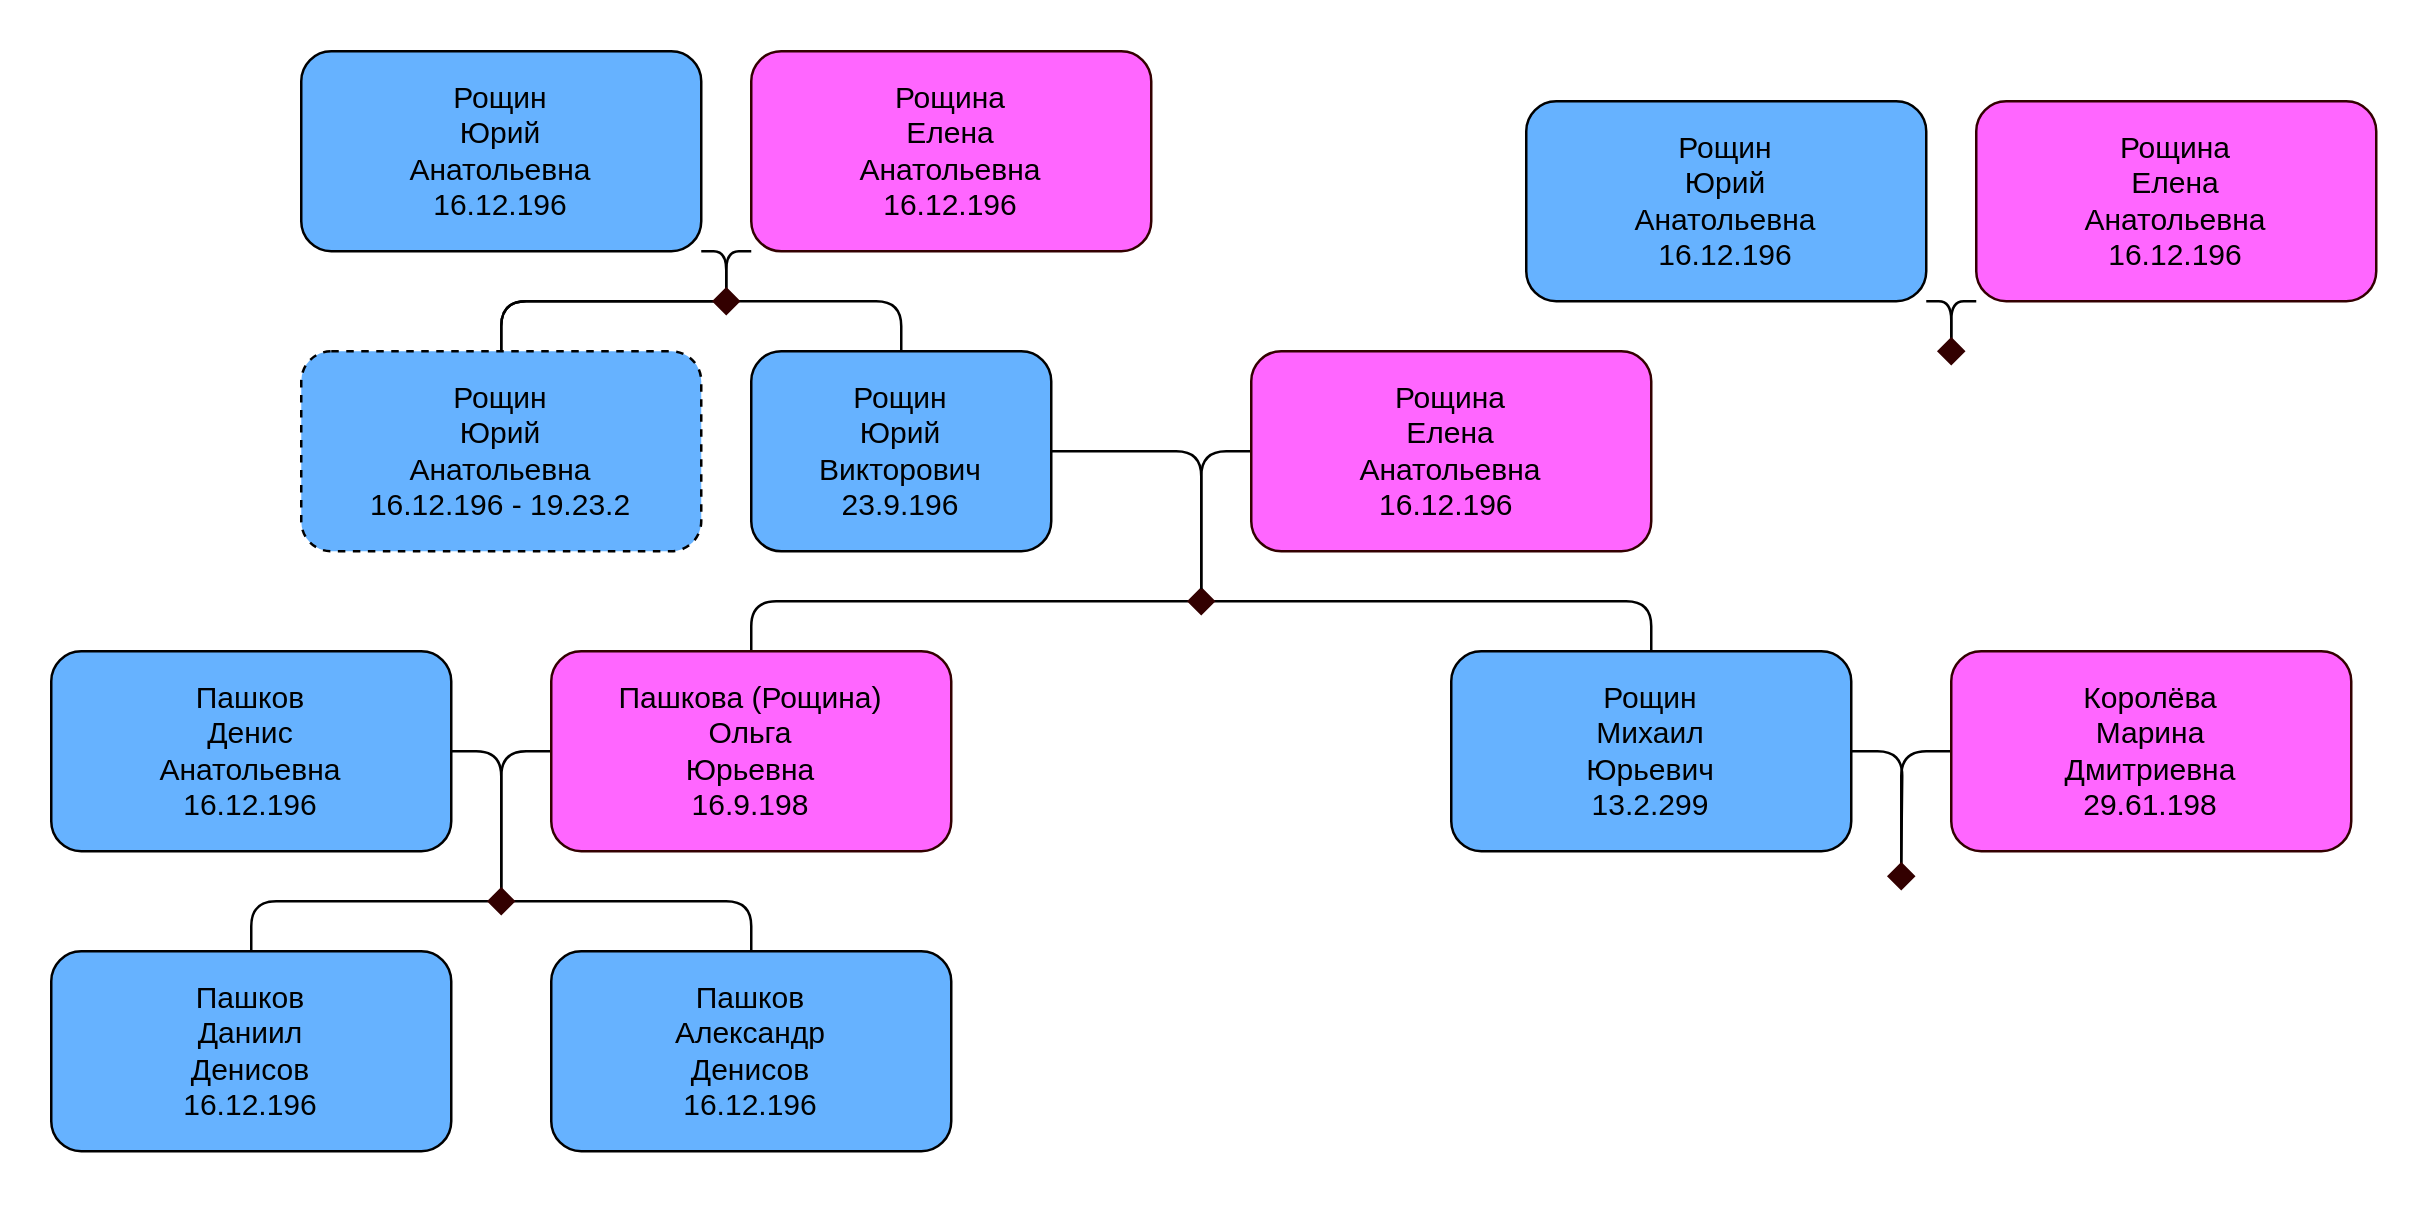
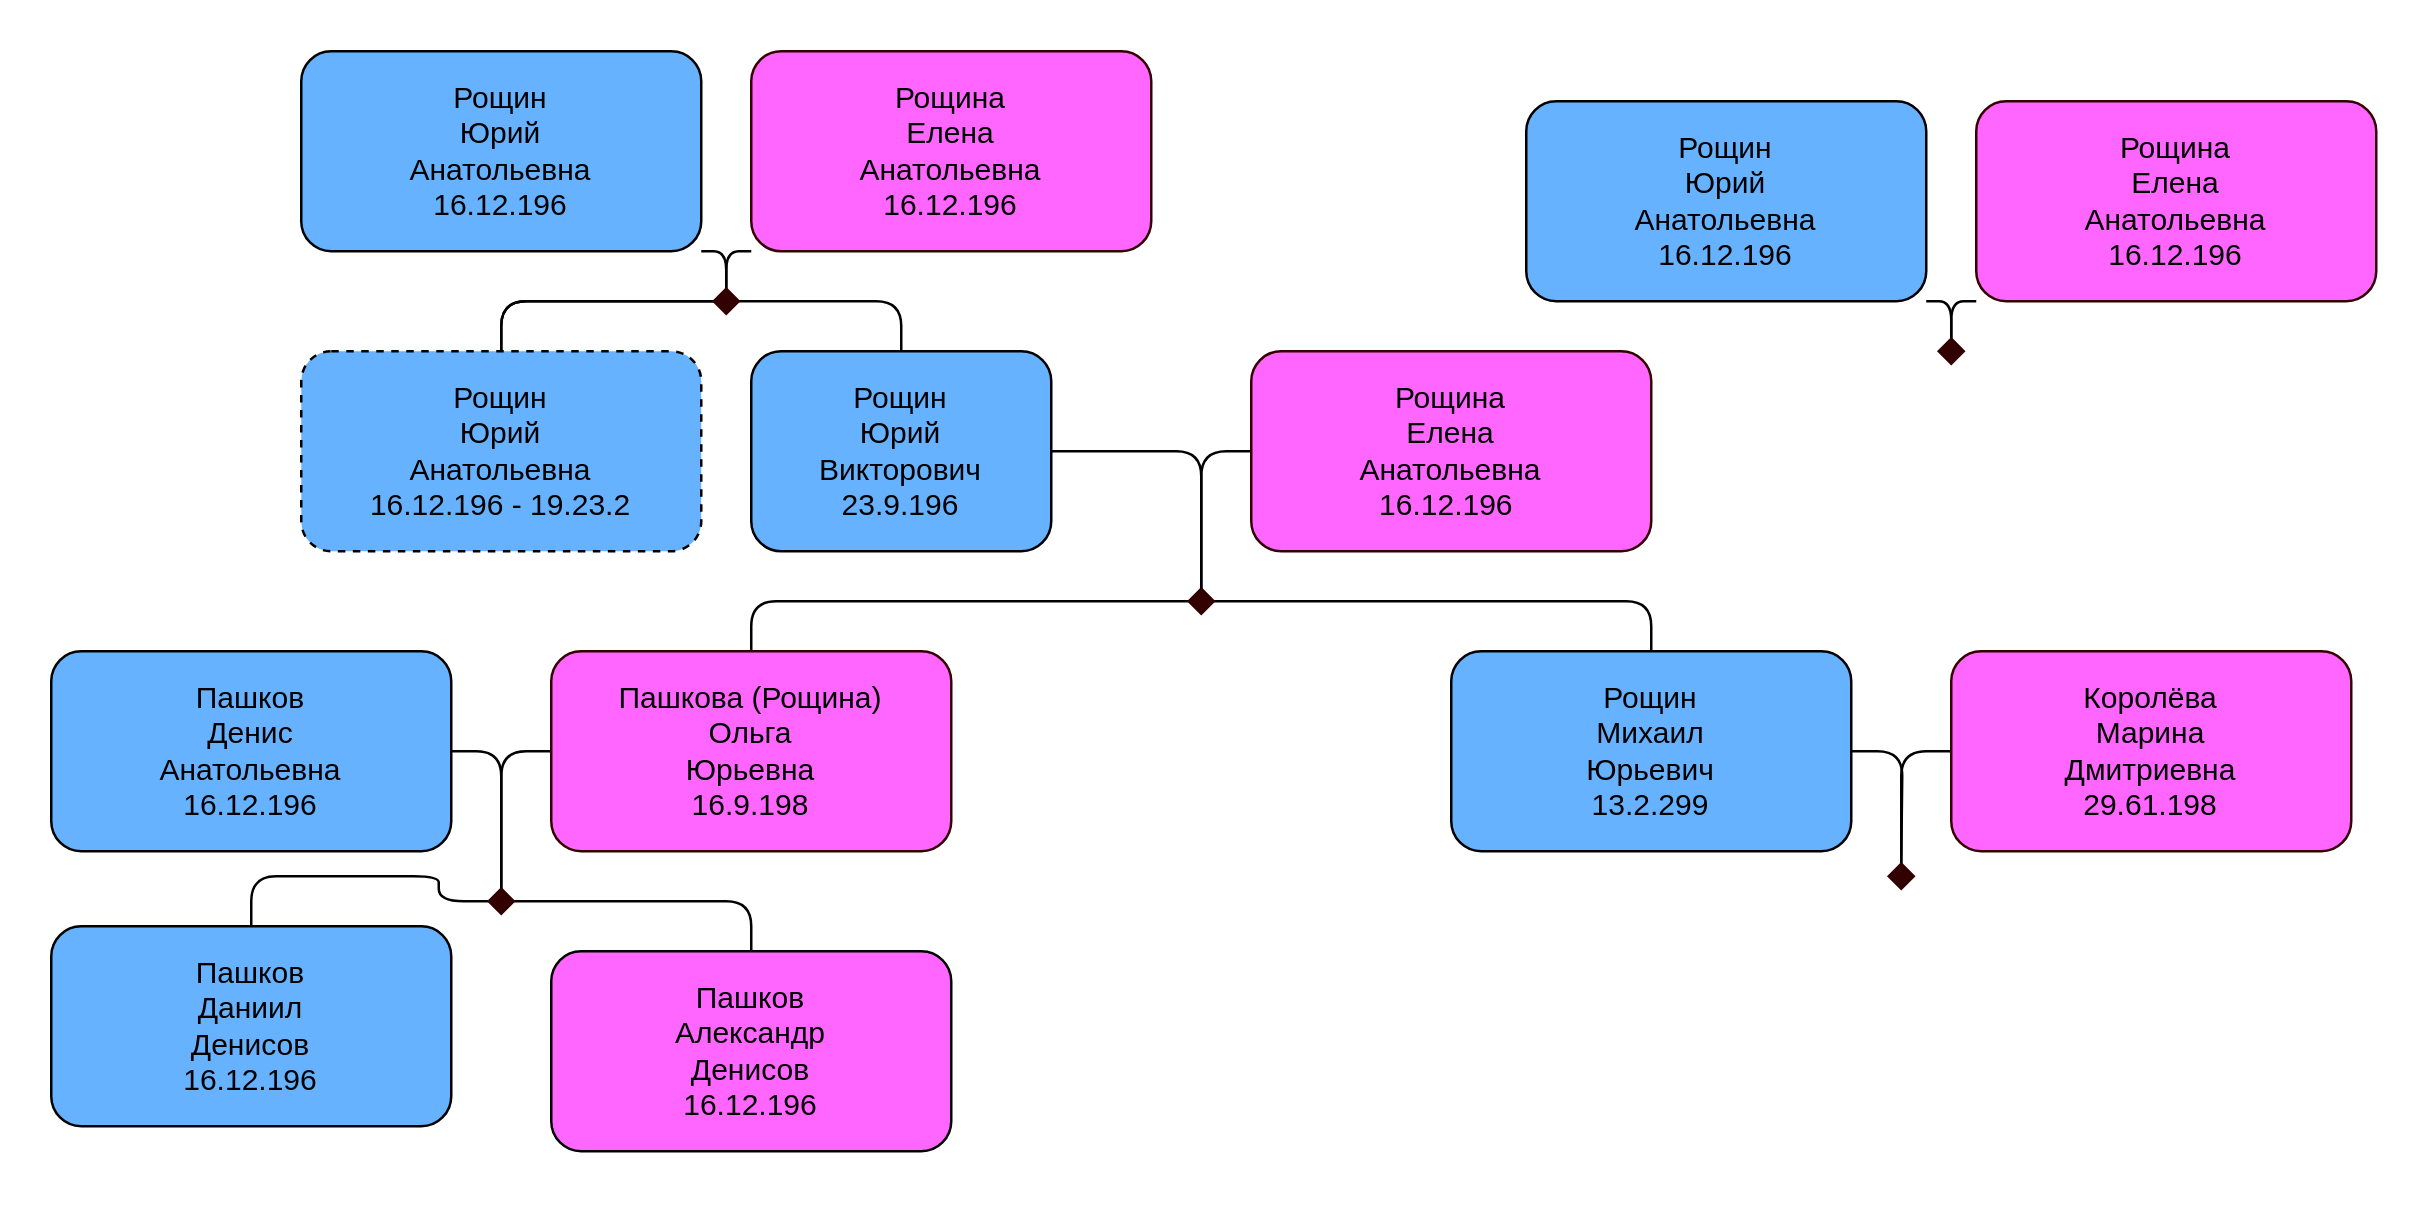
node "Пашков Даниил Денисов 16.12.196": moved (251, 1051) -> (251, 1026)
node "Пашков Александр Денисов 16.12.196": fillcolor #66b2ff -> #ff66ff
